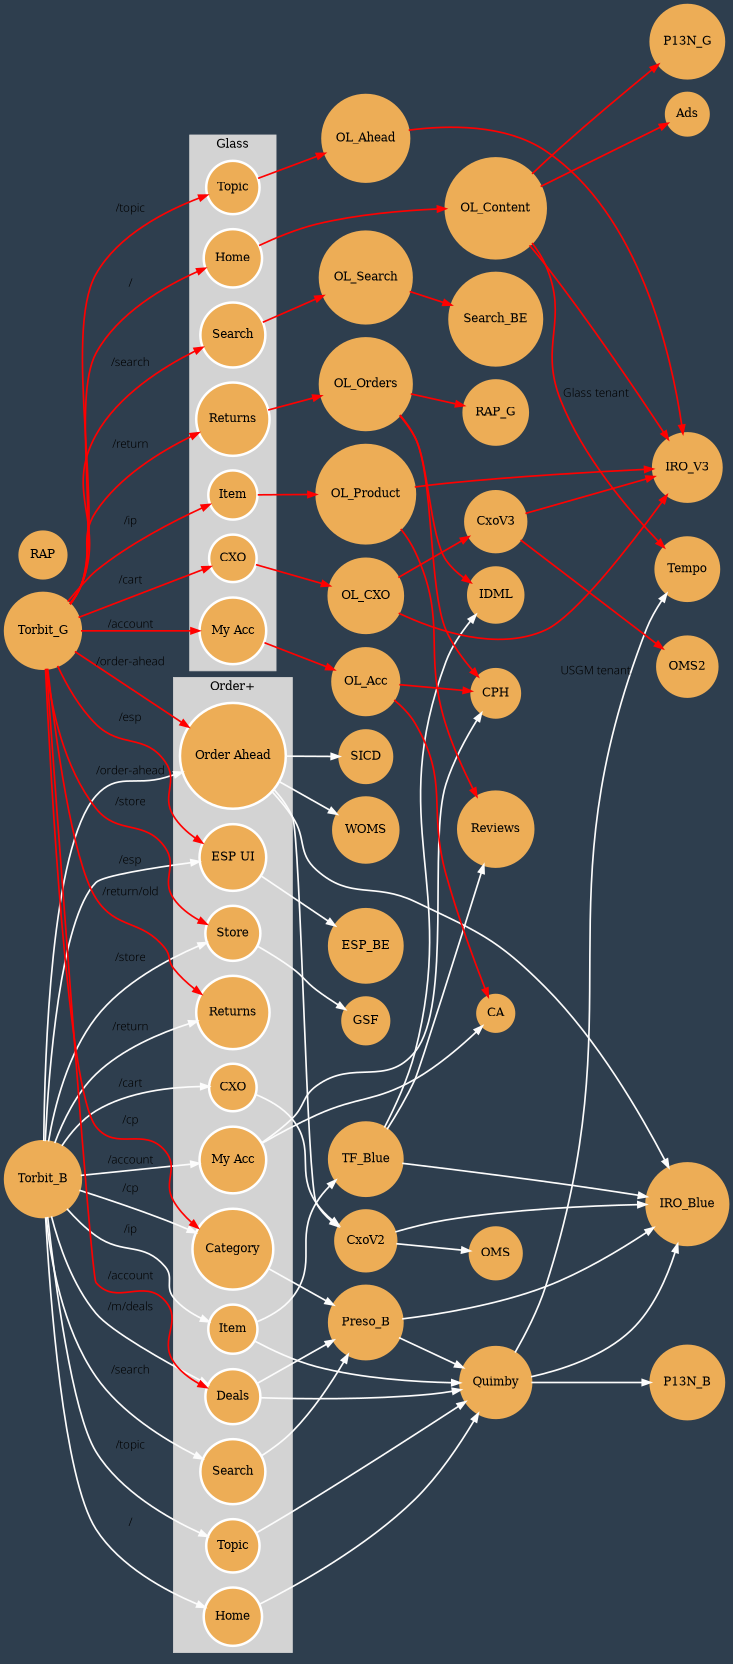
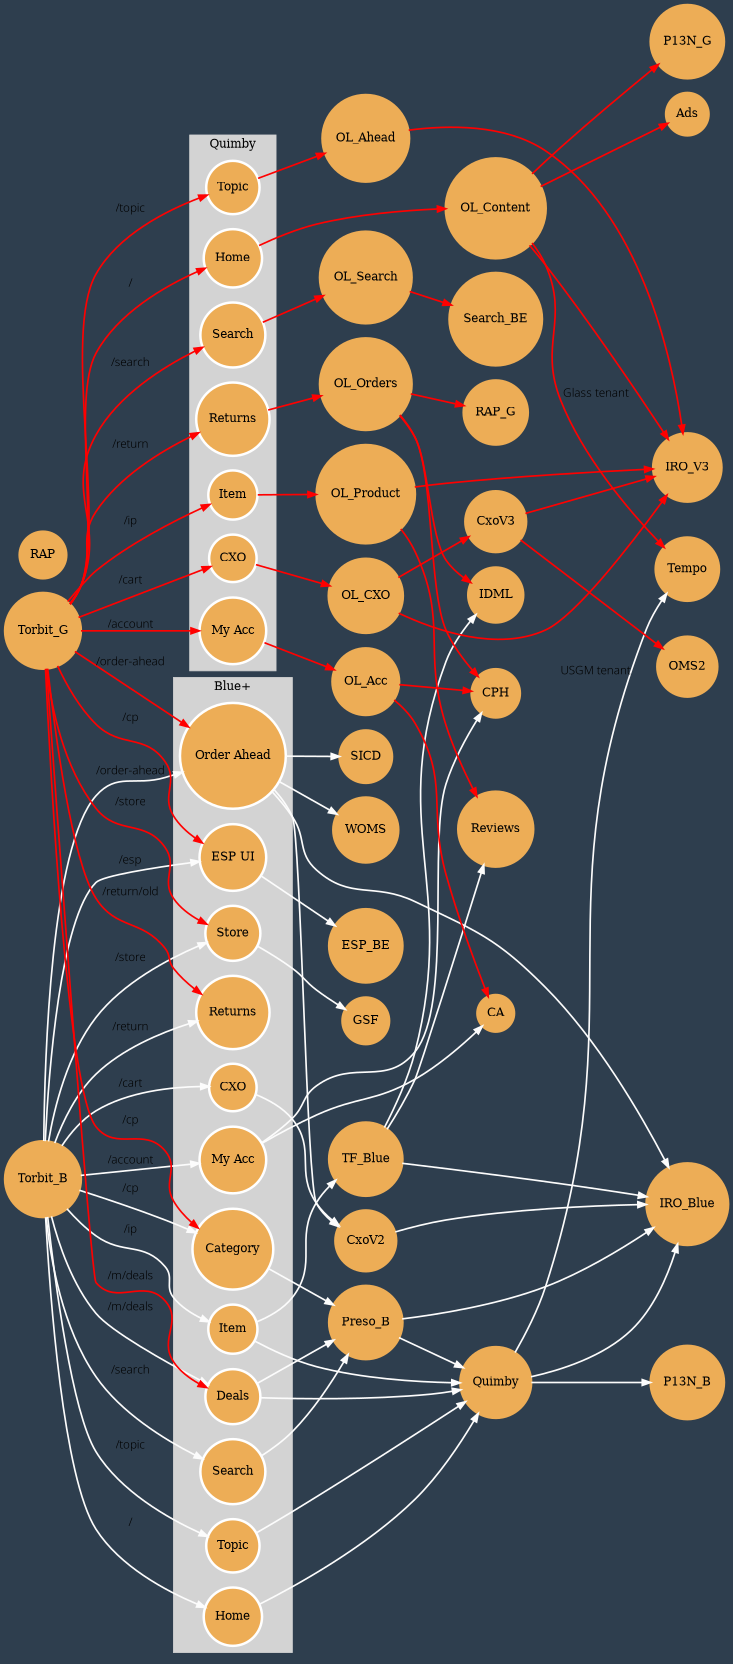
cluster "Glass": label "Glass" -> "Quimby"
cluster "Order+": label "Order+" -> "Blue+"
edge "Torbit_G" -> "ESP UI": label "/esp" -> "/cp"
node "OMS": removed
edge "Torbit_G" -> "Deals": label "/account" -> "/m/deals"
